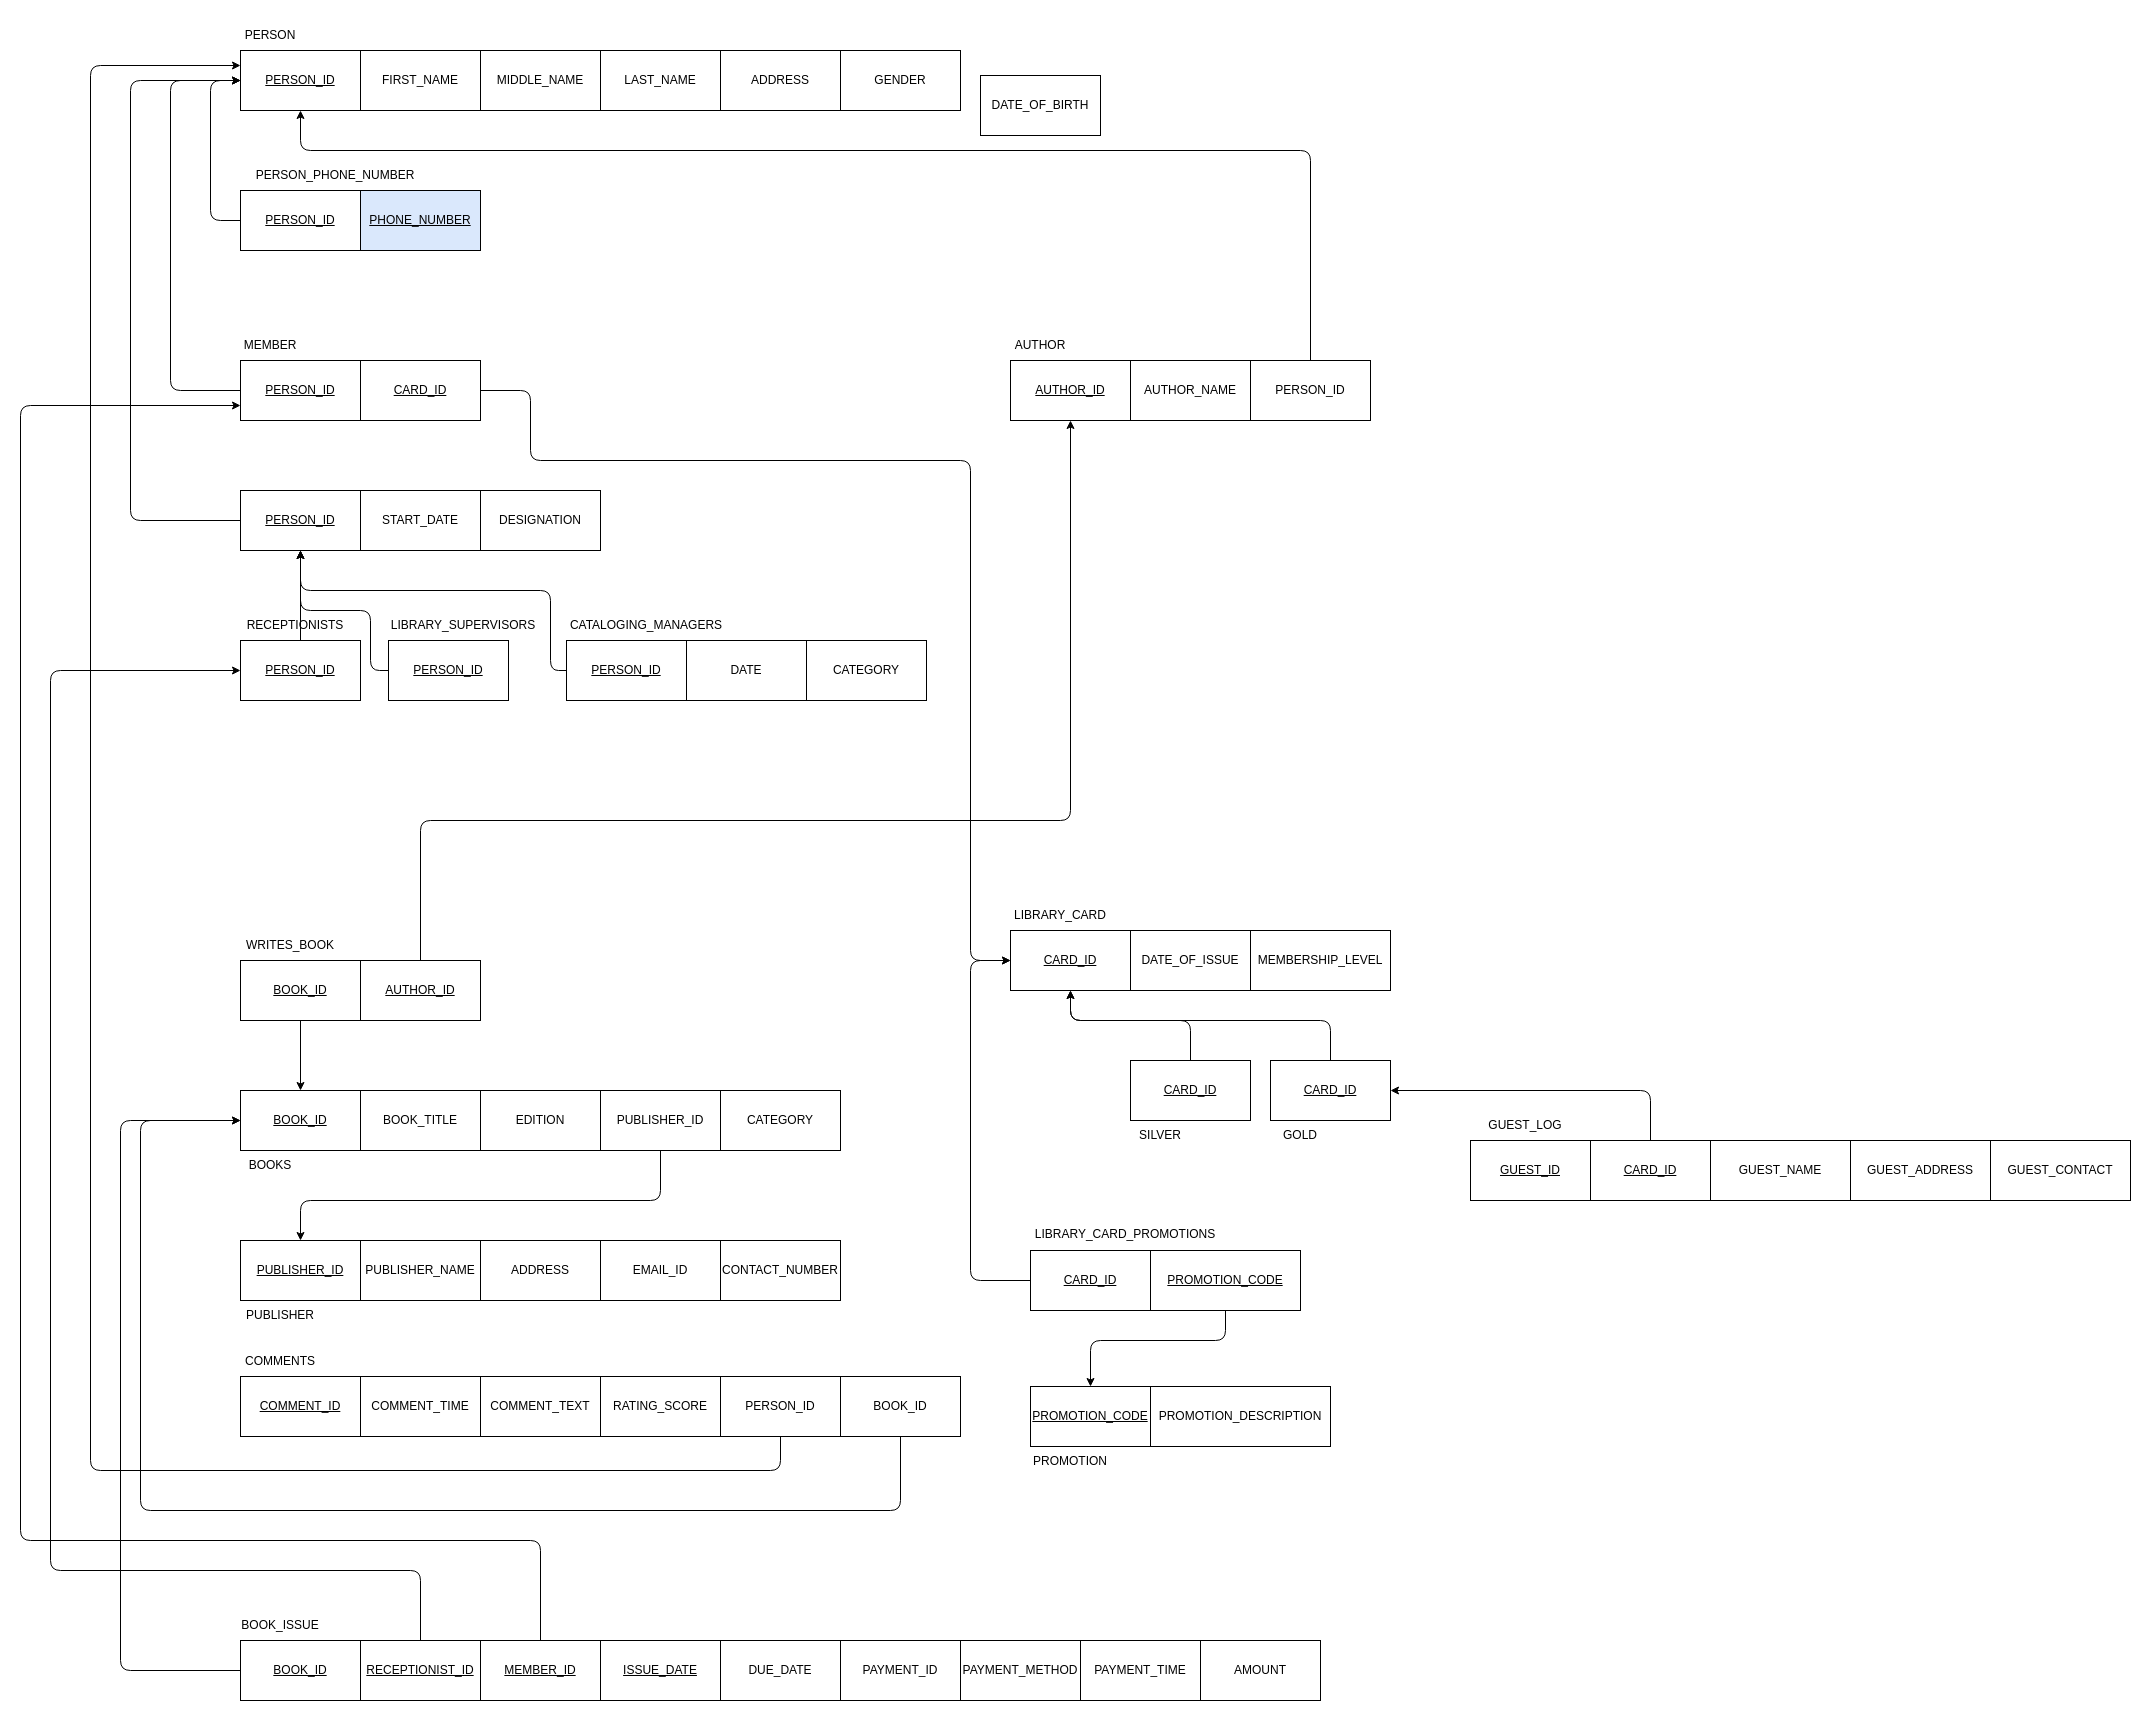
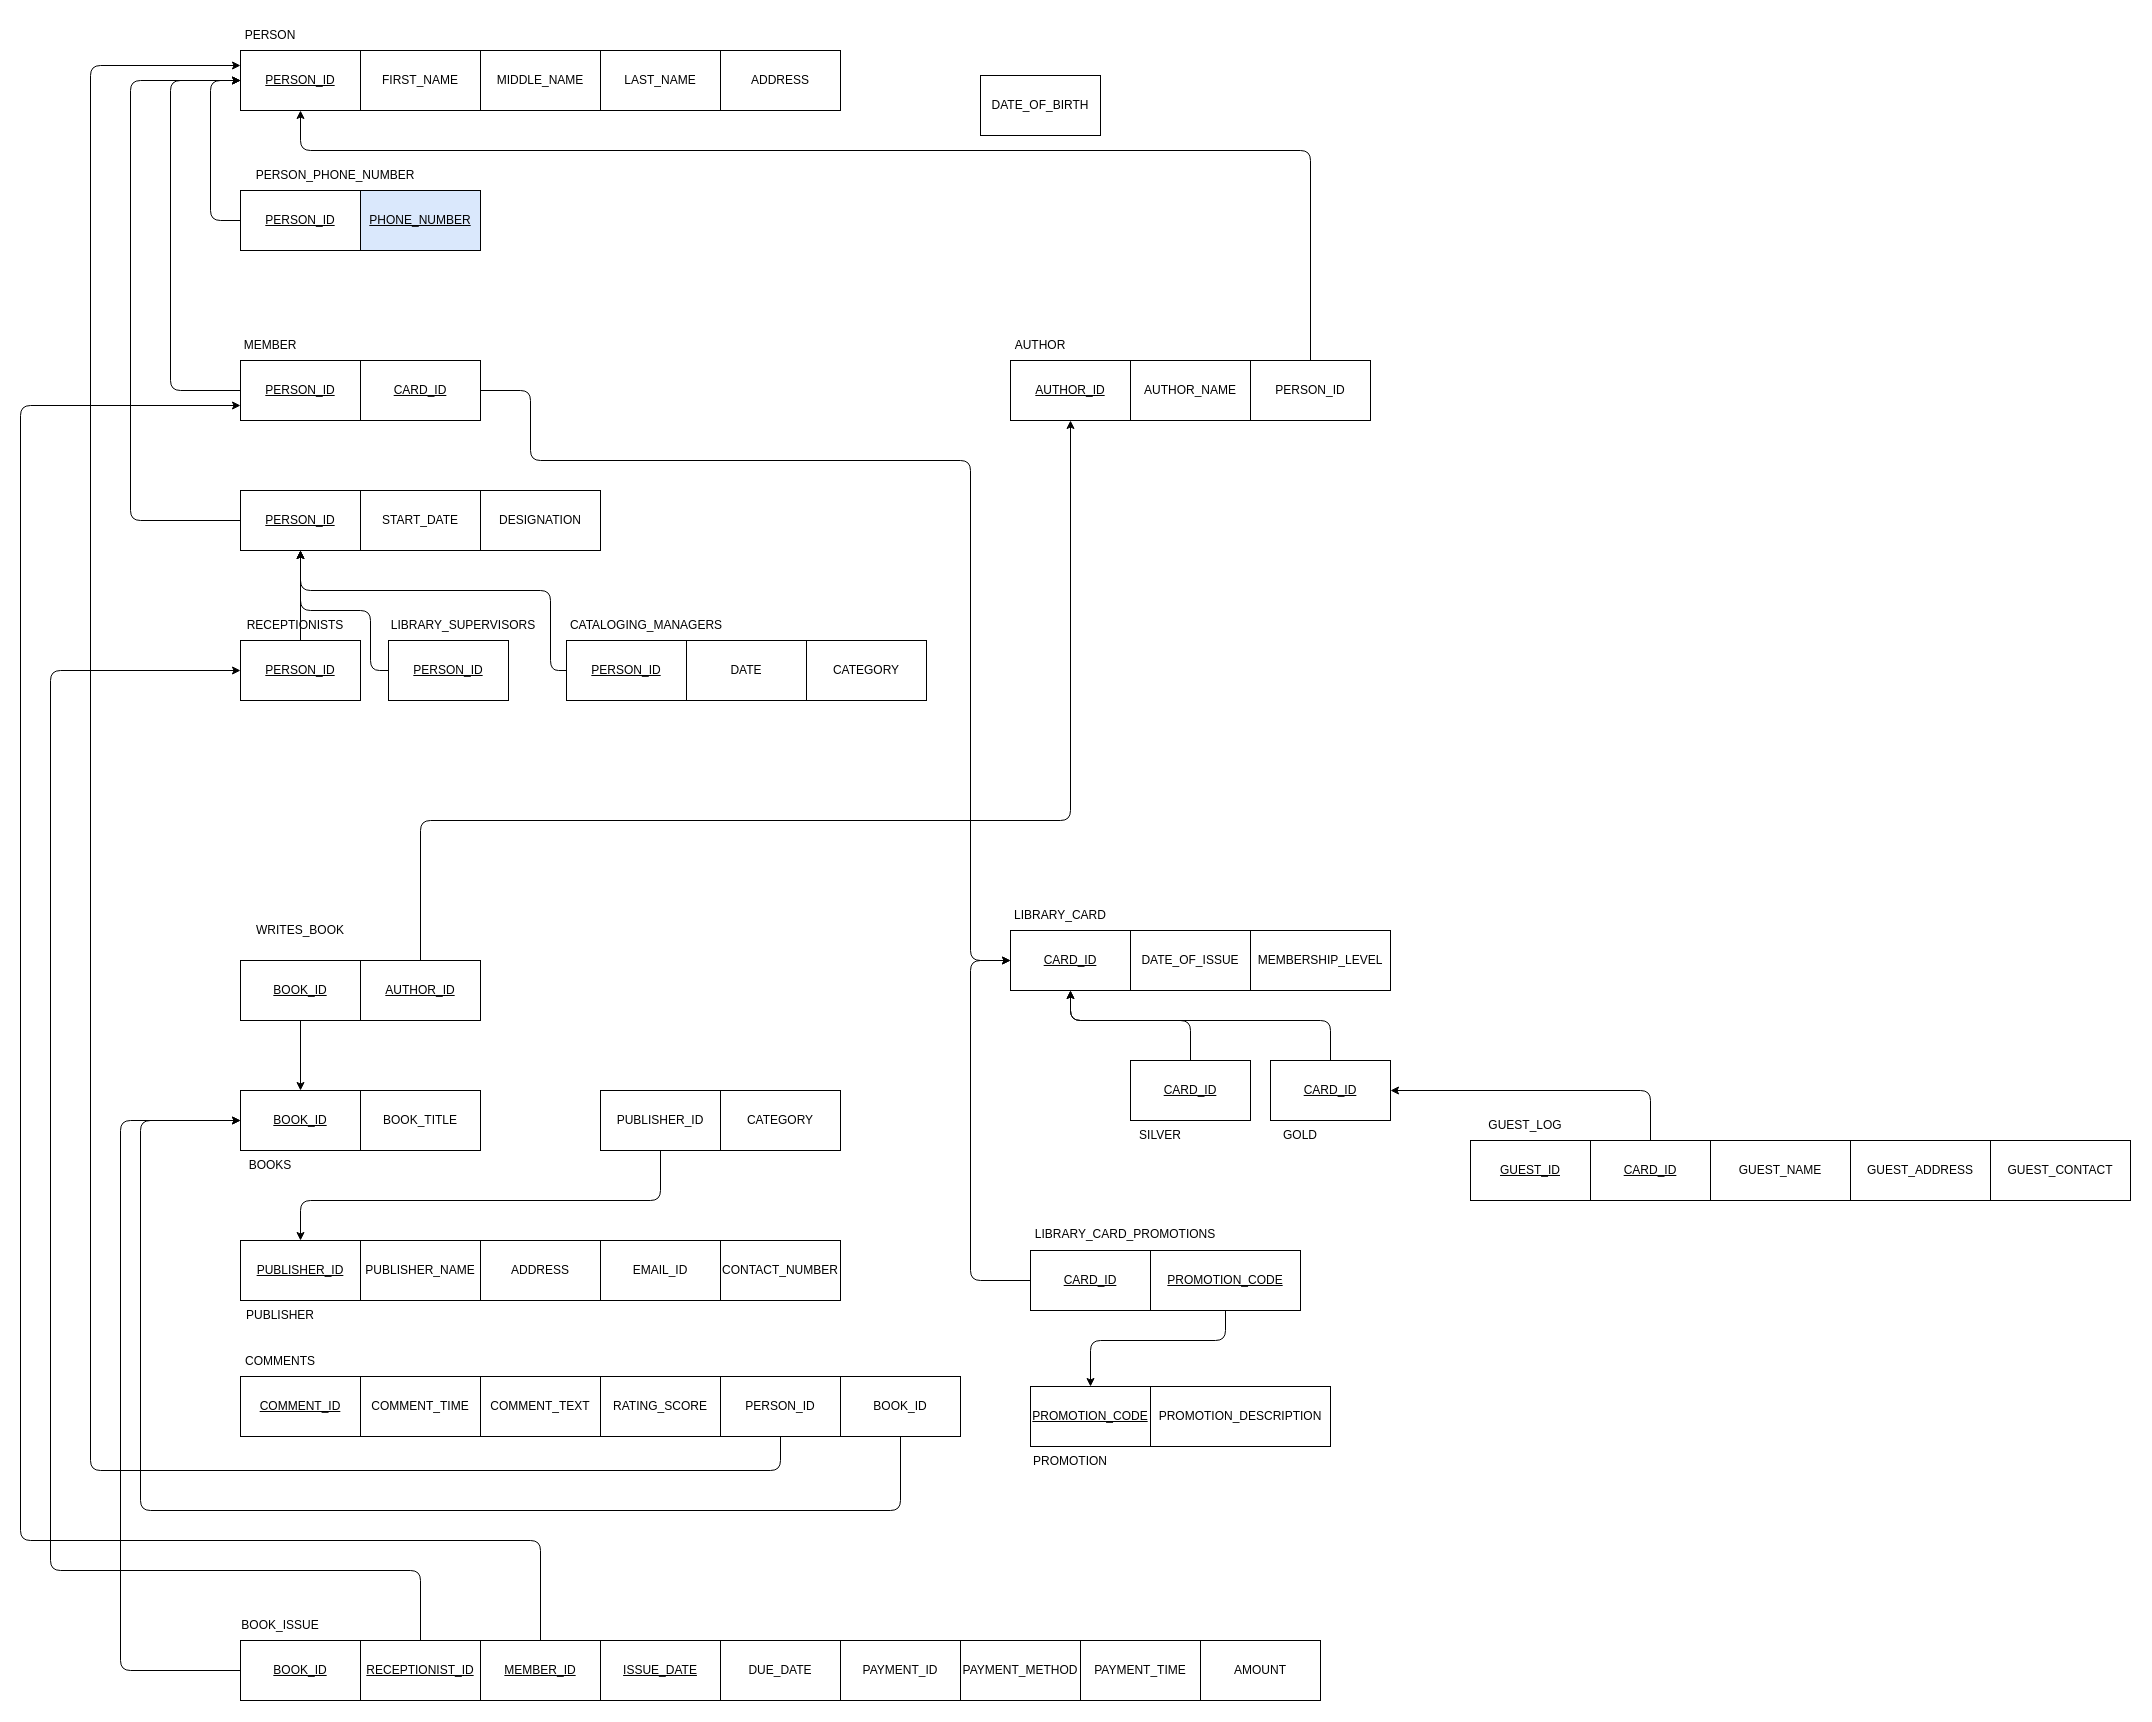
node "GENDER": removed
node "WRITES_BOOK": moved (291, 946) -> (301, 931)
node "EDITION": removed
